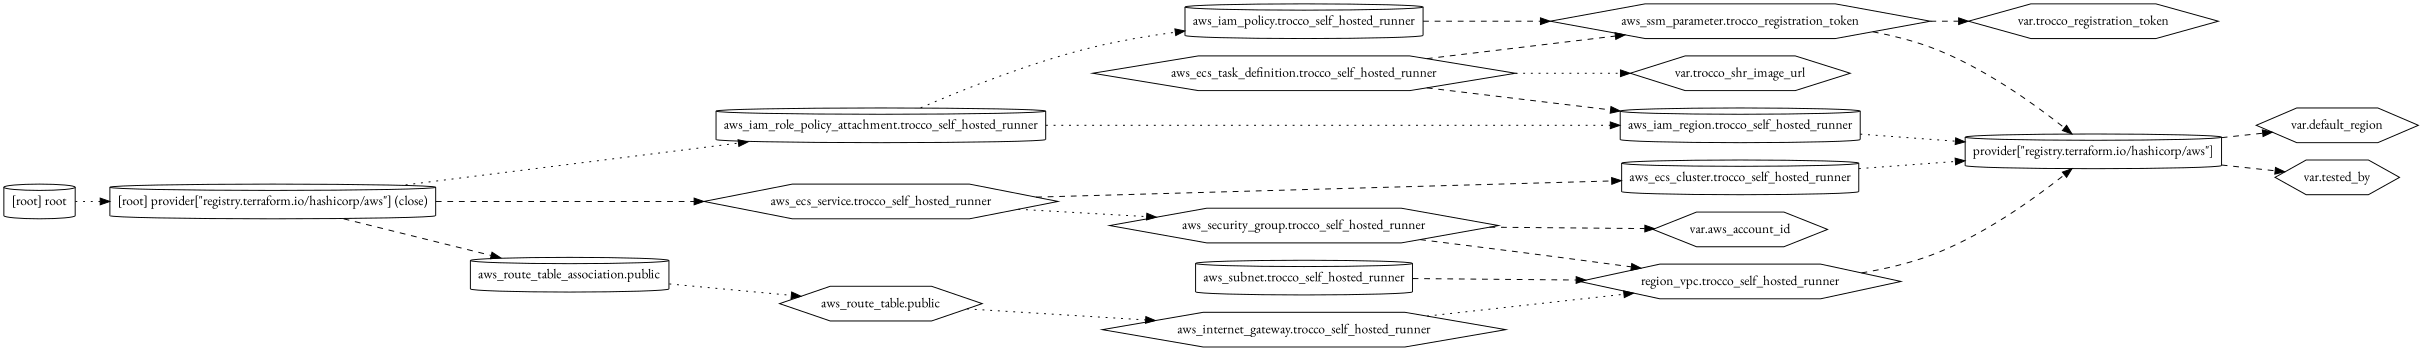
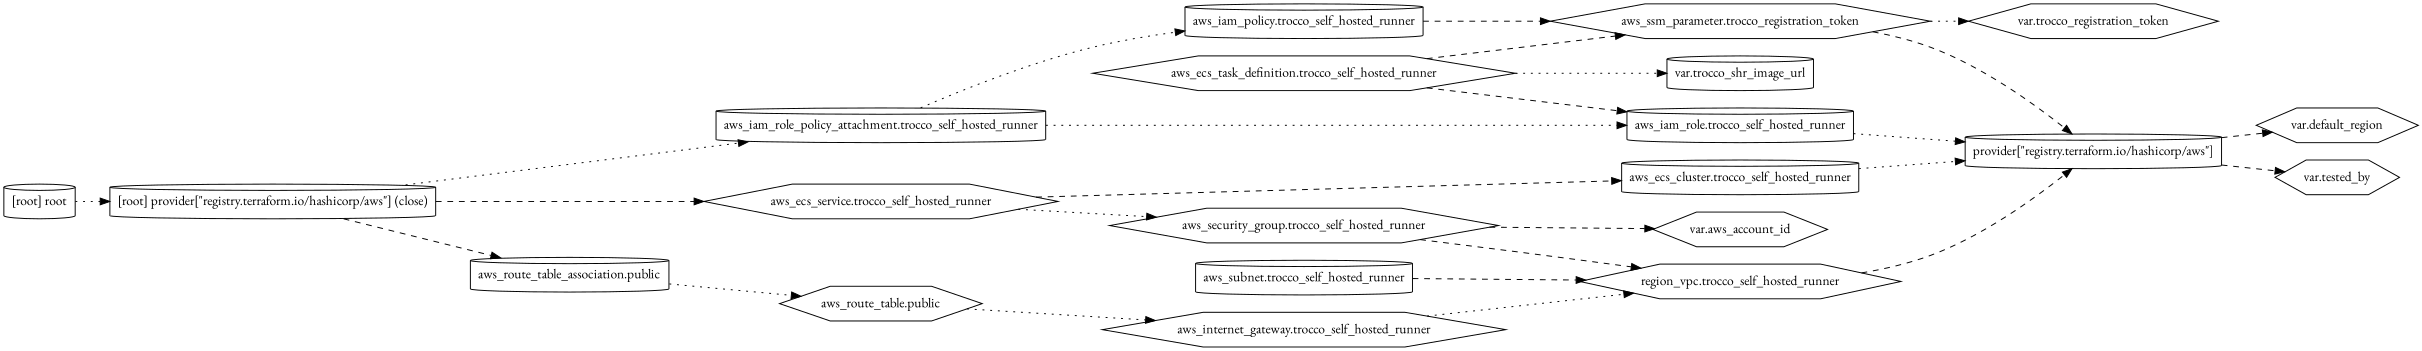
edge "aws_ssm_parameter.trocco_registration_token" -> "var.trocco_registration_token": style dashed -> dotted
node "var.trocco_shr_image_url": shape hexagon -> cylinder
node "aws_iam_region.trocco_self_hosted_runner": label "aws_iam_region.trocco_self_hosted_runner" -> "aws_iam_role.trocco_self_hosted_runner"
